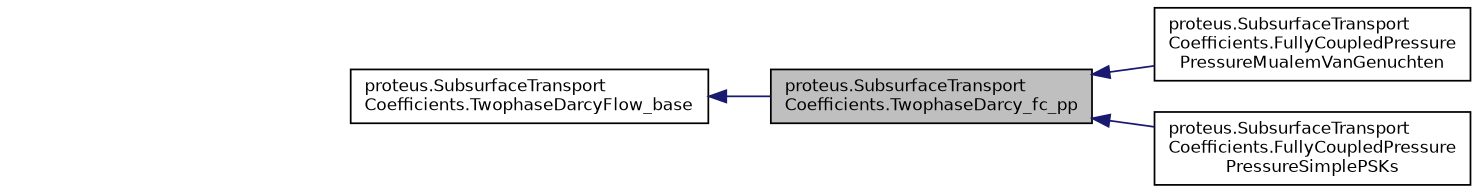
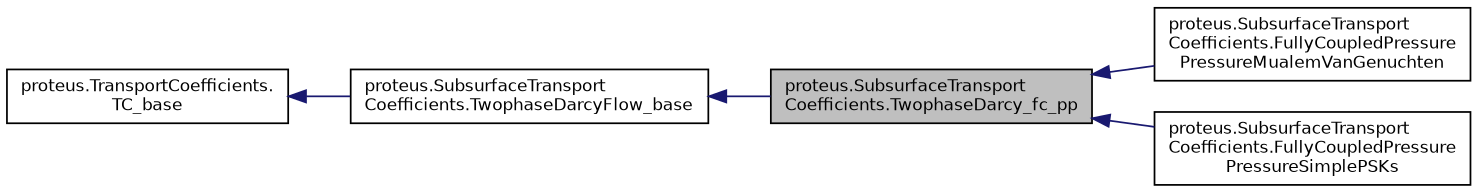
node "proteus.TransportCoefficients. TC_base": added
